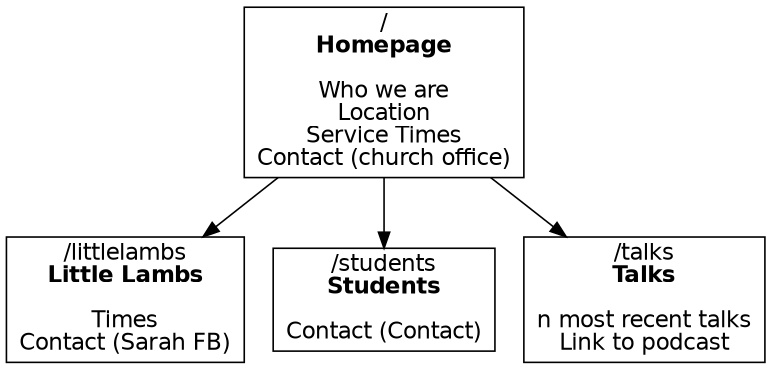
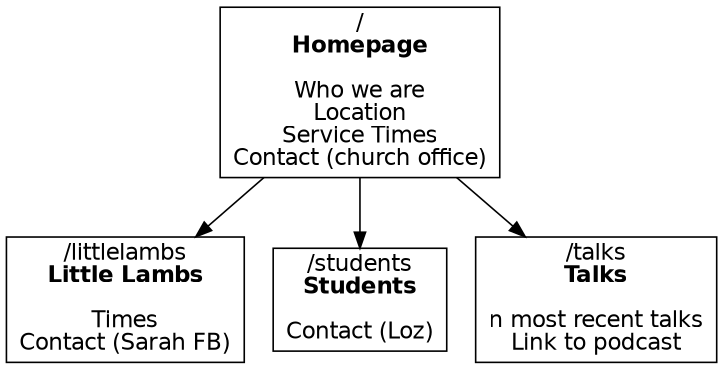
node "/students": text "Contact (Contact)" -> "Contact (Loz)"
